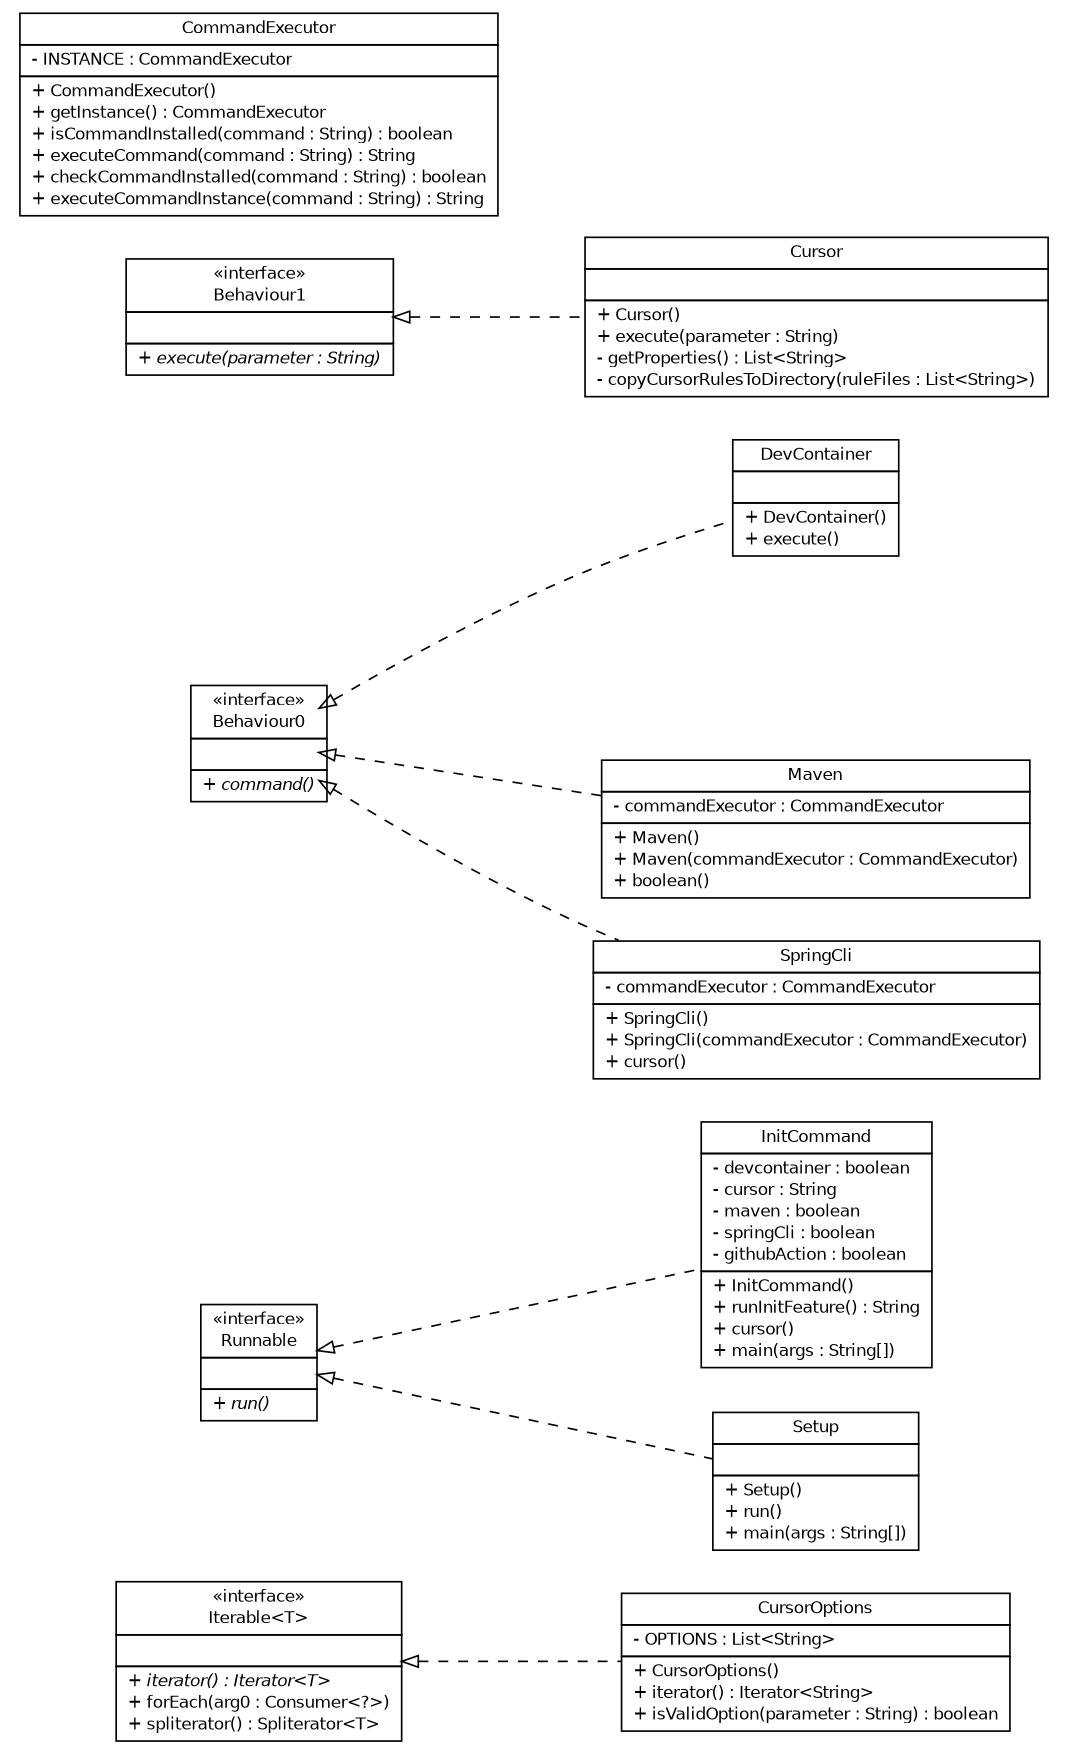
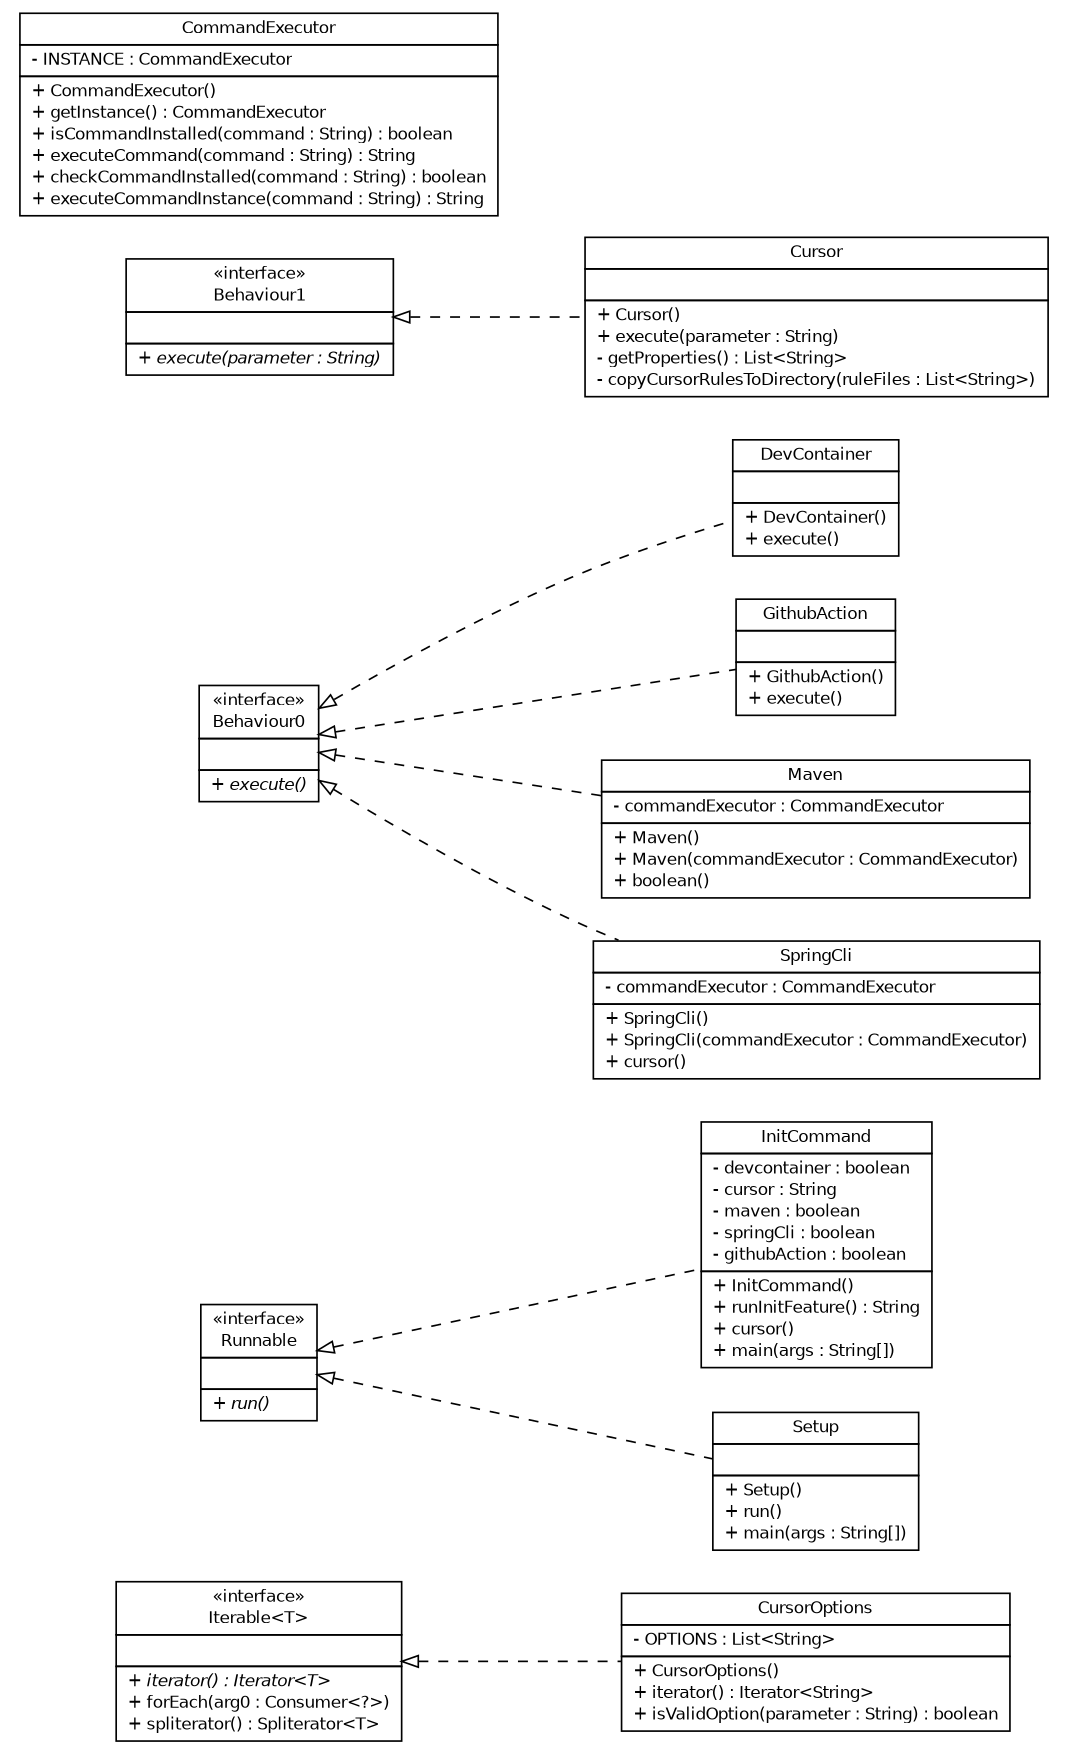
node "GithubAction": added
node "Behaviour0": text "+ command()" -> "+ execute()"
